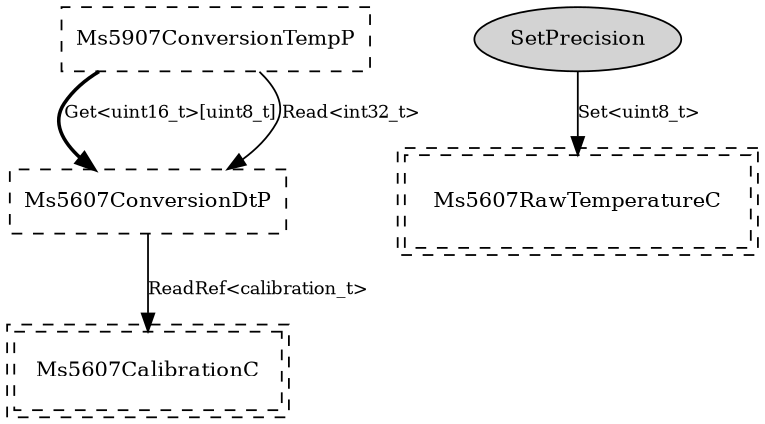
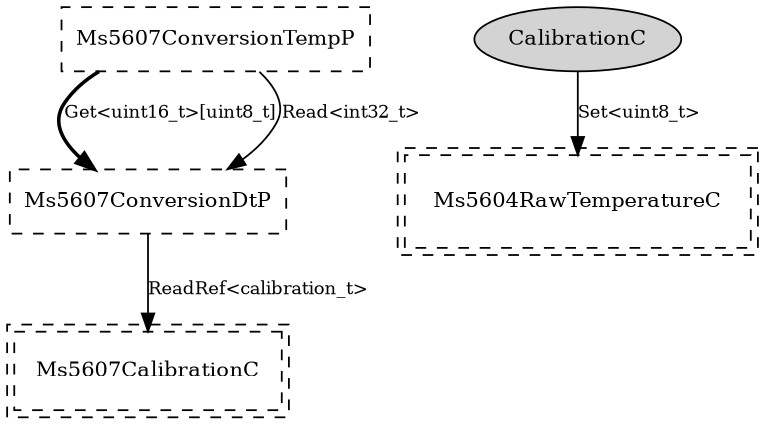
node "Ms5907ConversionTempP": label "Ms5907ConversionTempP" -> "Ms5607ConversionTempP"
node "SetPrecision": label "SetPrecision" -> "CalibrationC"
node "Ms5607RawTemperatureC": label "Ms5607RawTemperatureC" -> "Ms5604RawTemperatureC"
